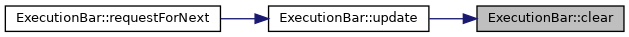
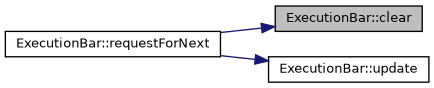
edge "ExecutionBar::update" -> "ExecutionBar::clear": now "ExecutionBar::requestForNext" -> "ExecutionBar::clear"
